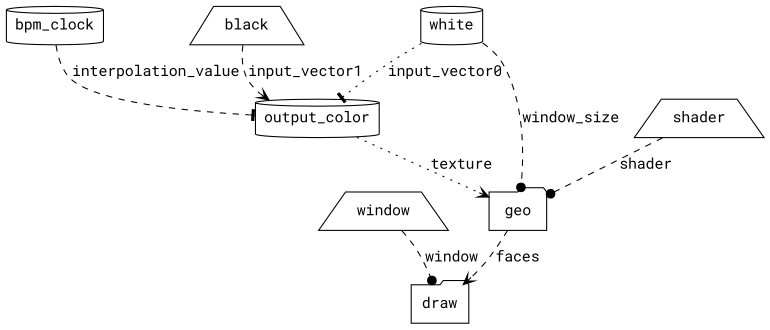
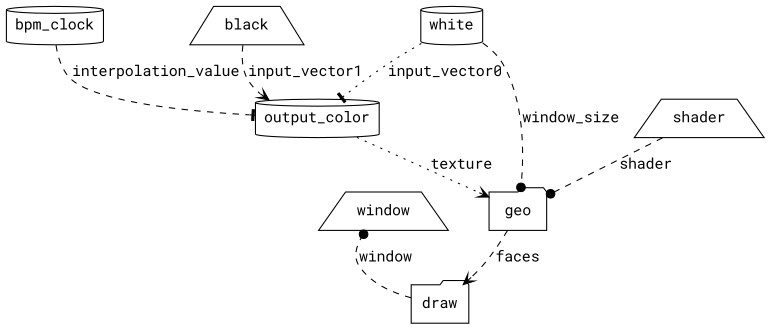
edge "window" -> "draw": reversed
